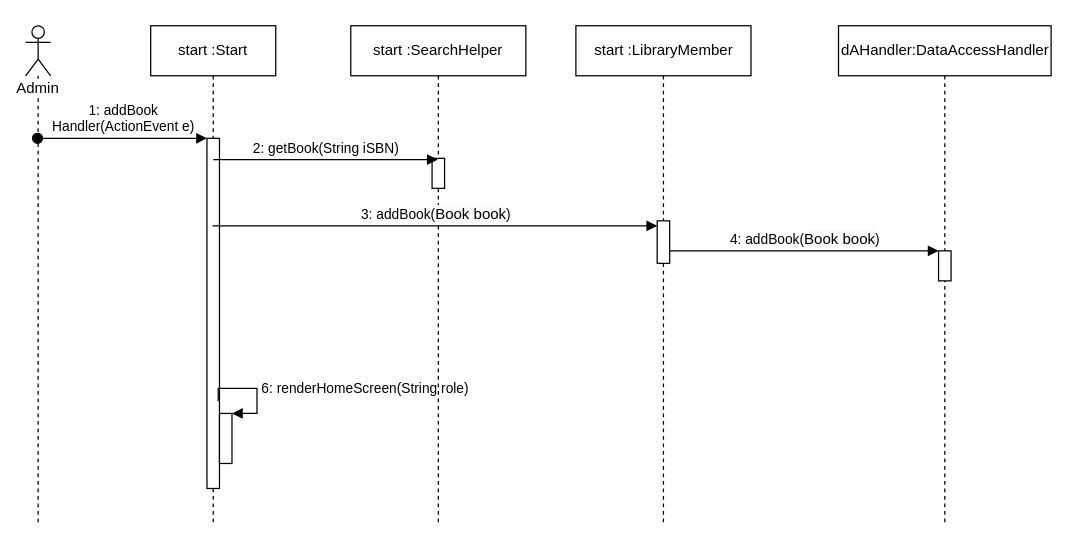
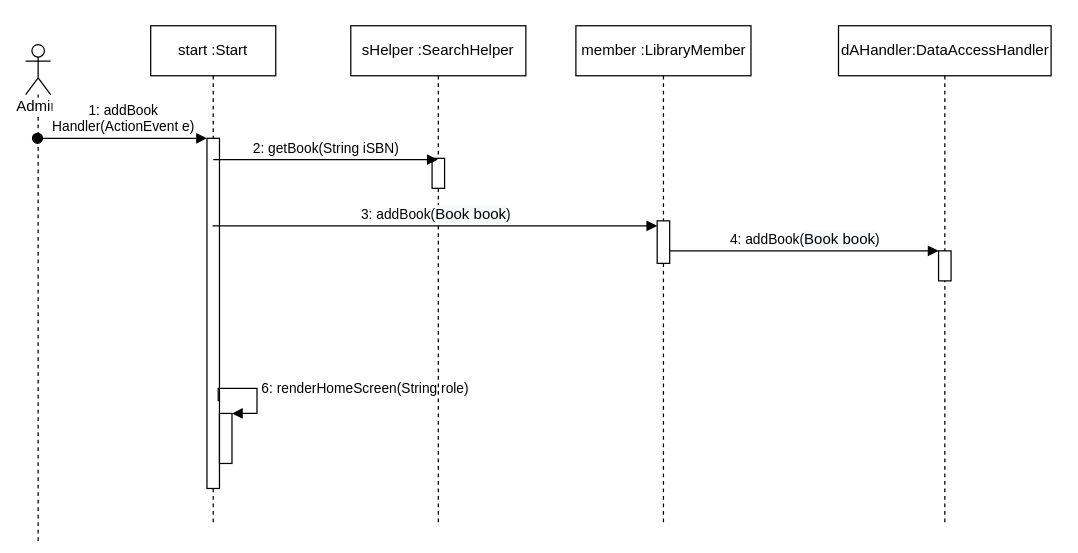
node "start :SearchHelper": label "start :SearchHelper" -> "sHelper :SearchHelper"
node "start :LibraryMember": label "start :LibraryMember" -> "member :LibraryMember"
node "Admin": moved (38, 276) -> (38, 294)
